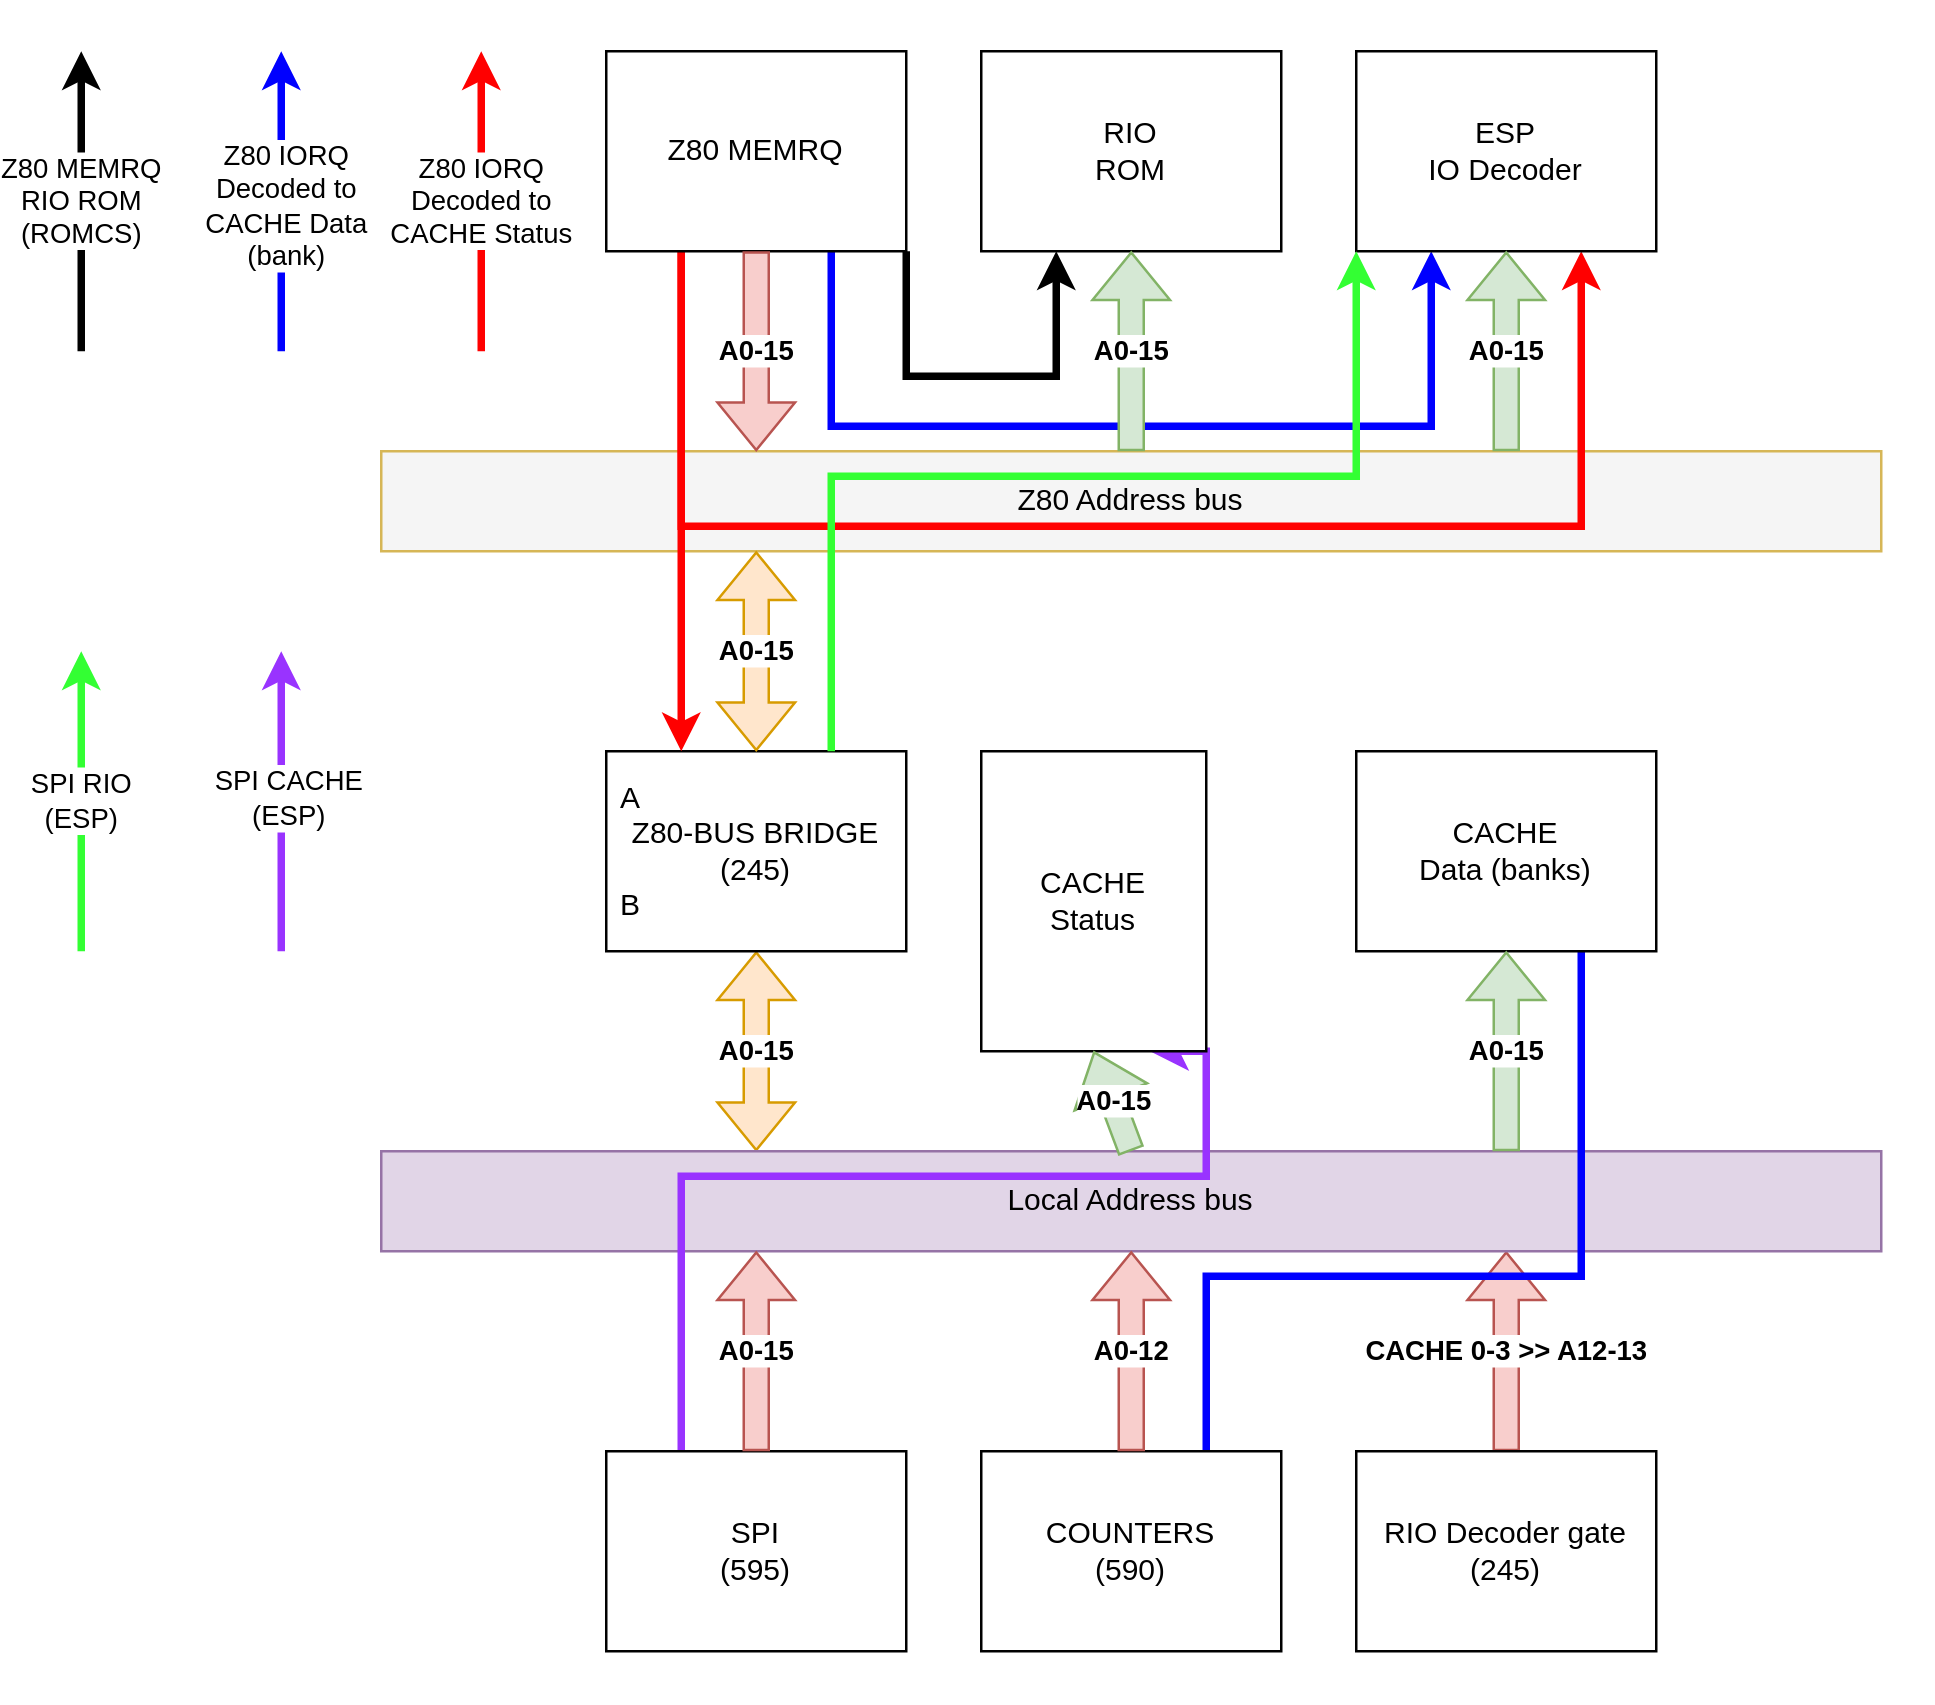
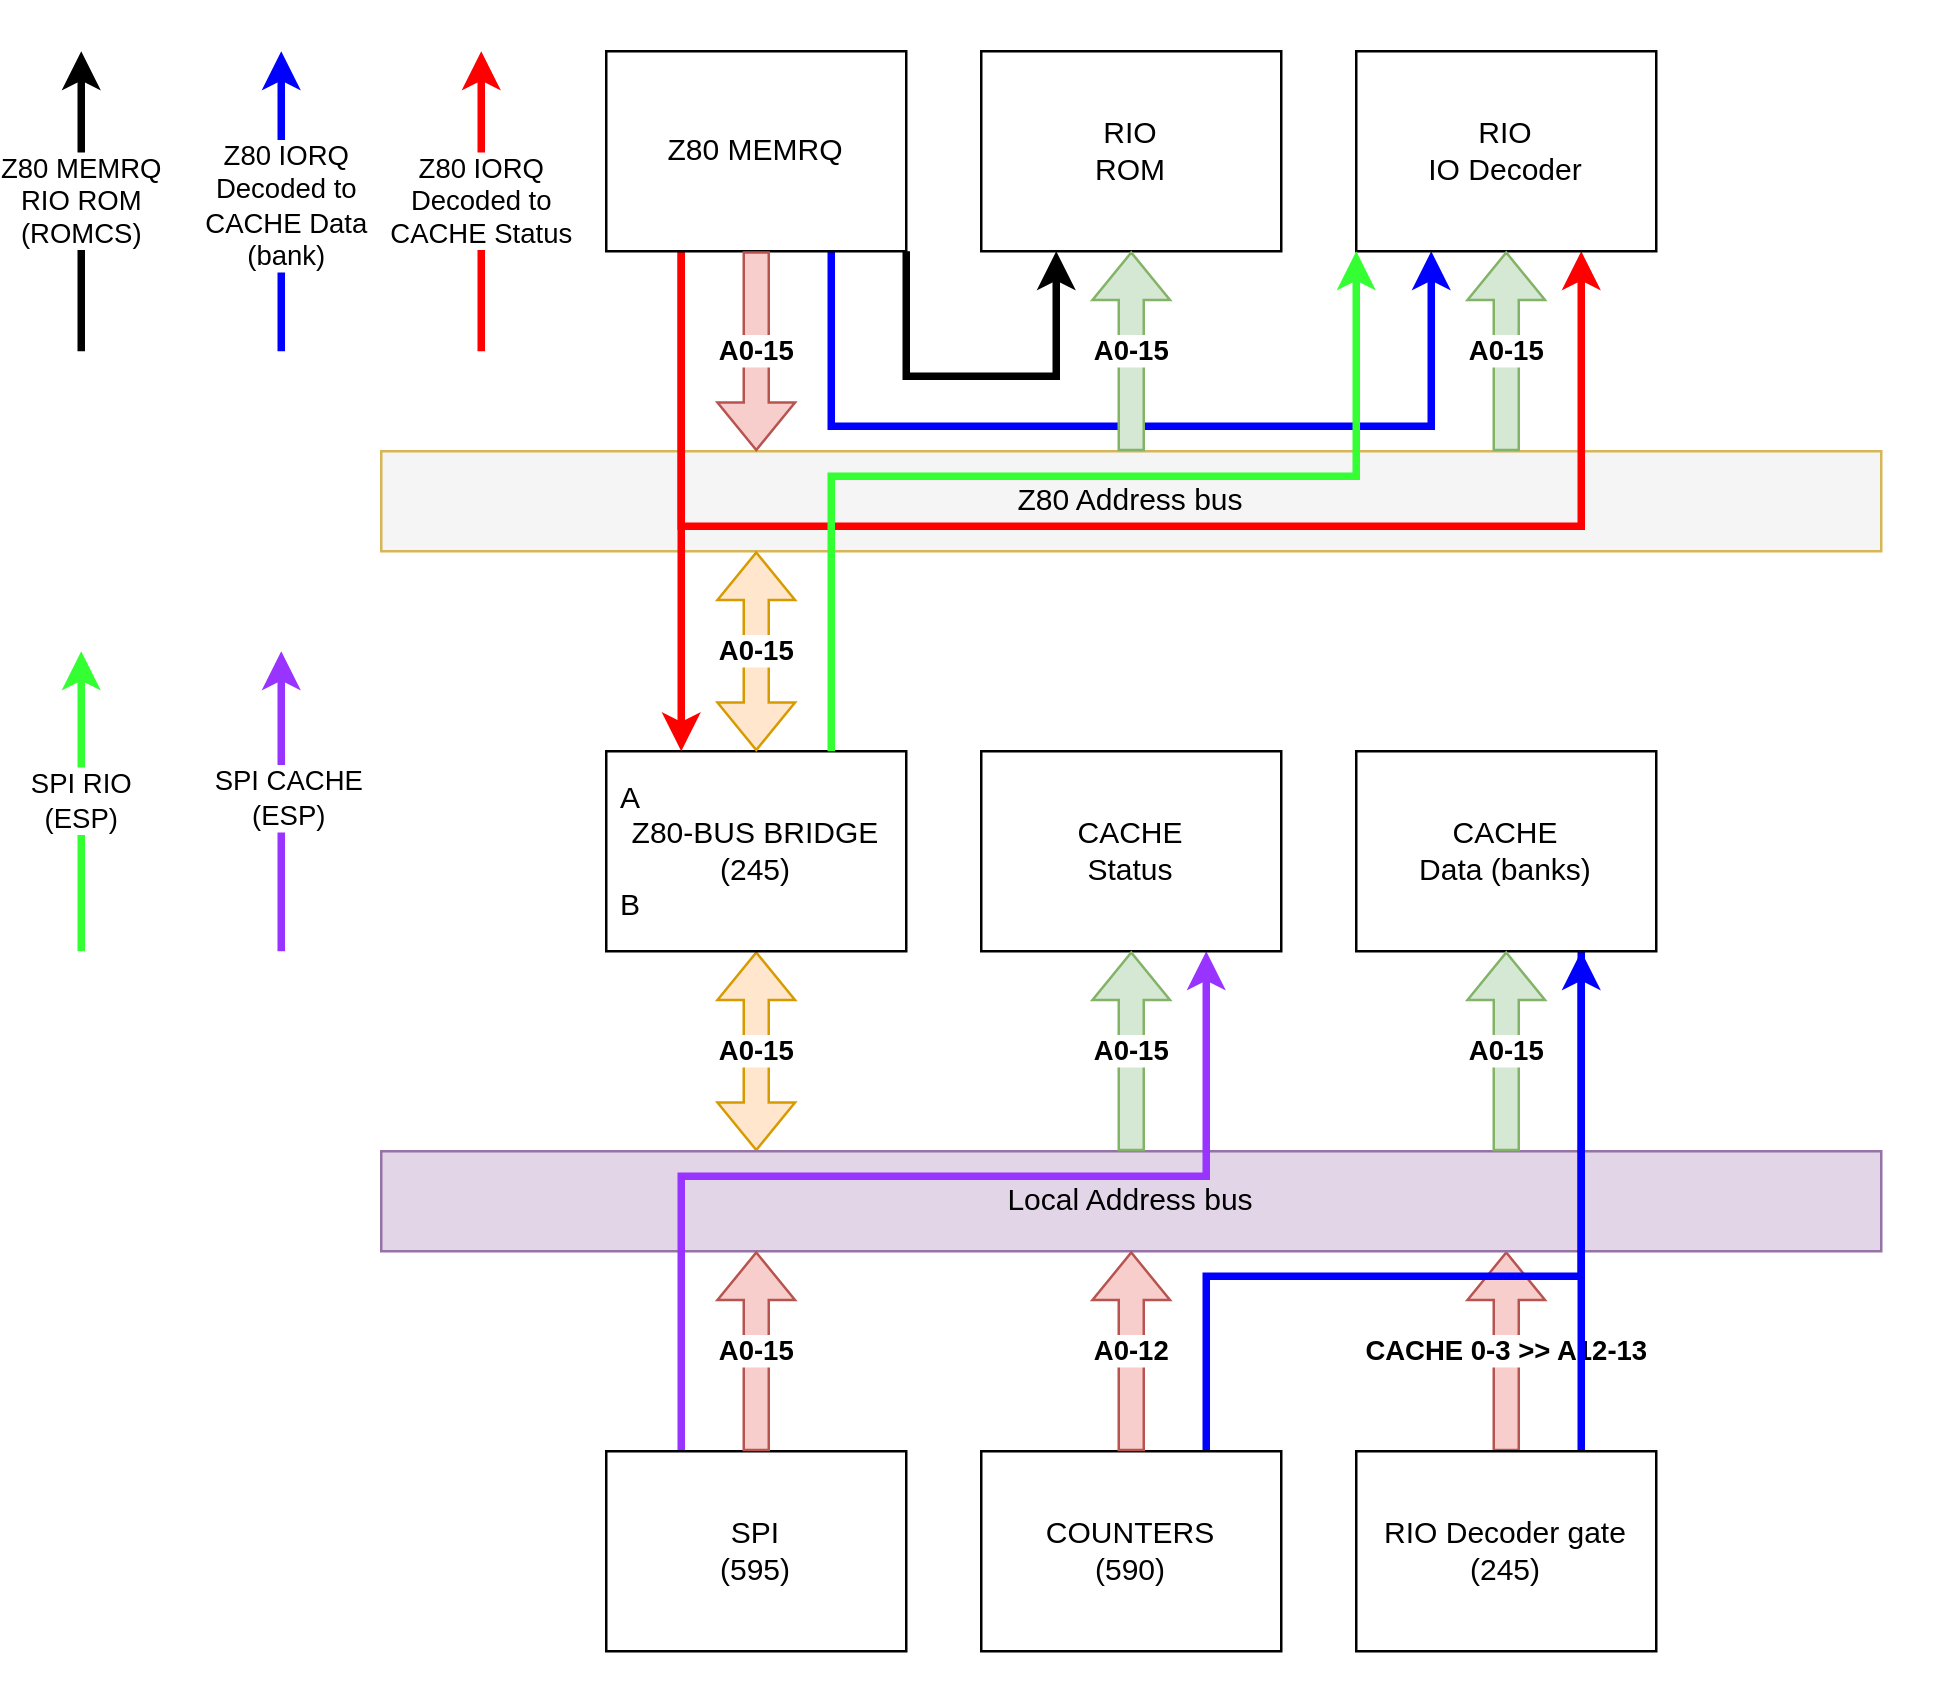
node "ESP IO Decoder": label "ESP IO Decoder" -> "RIO IO Decoder"
node "CACHE Status": size 225x300 -> 300x200
edge "RIO Decoder gate (245)" -> "CACHE Data (banks)": added
